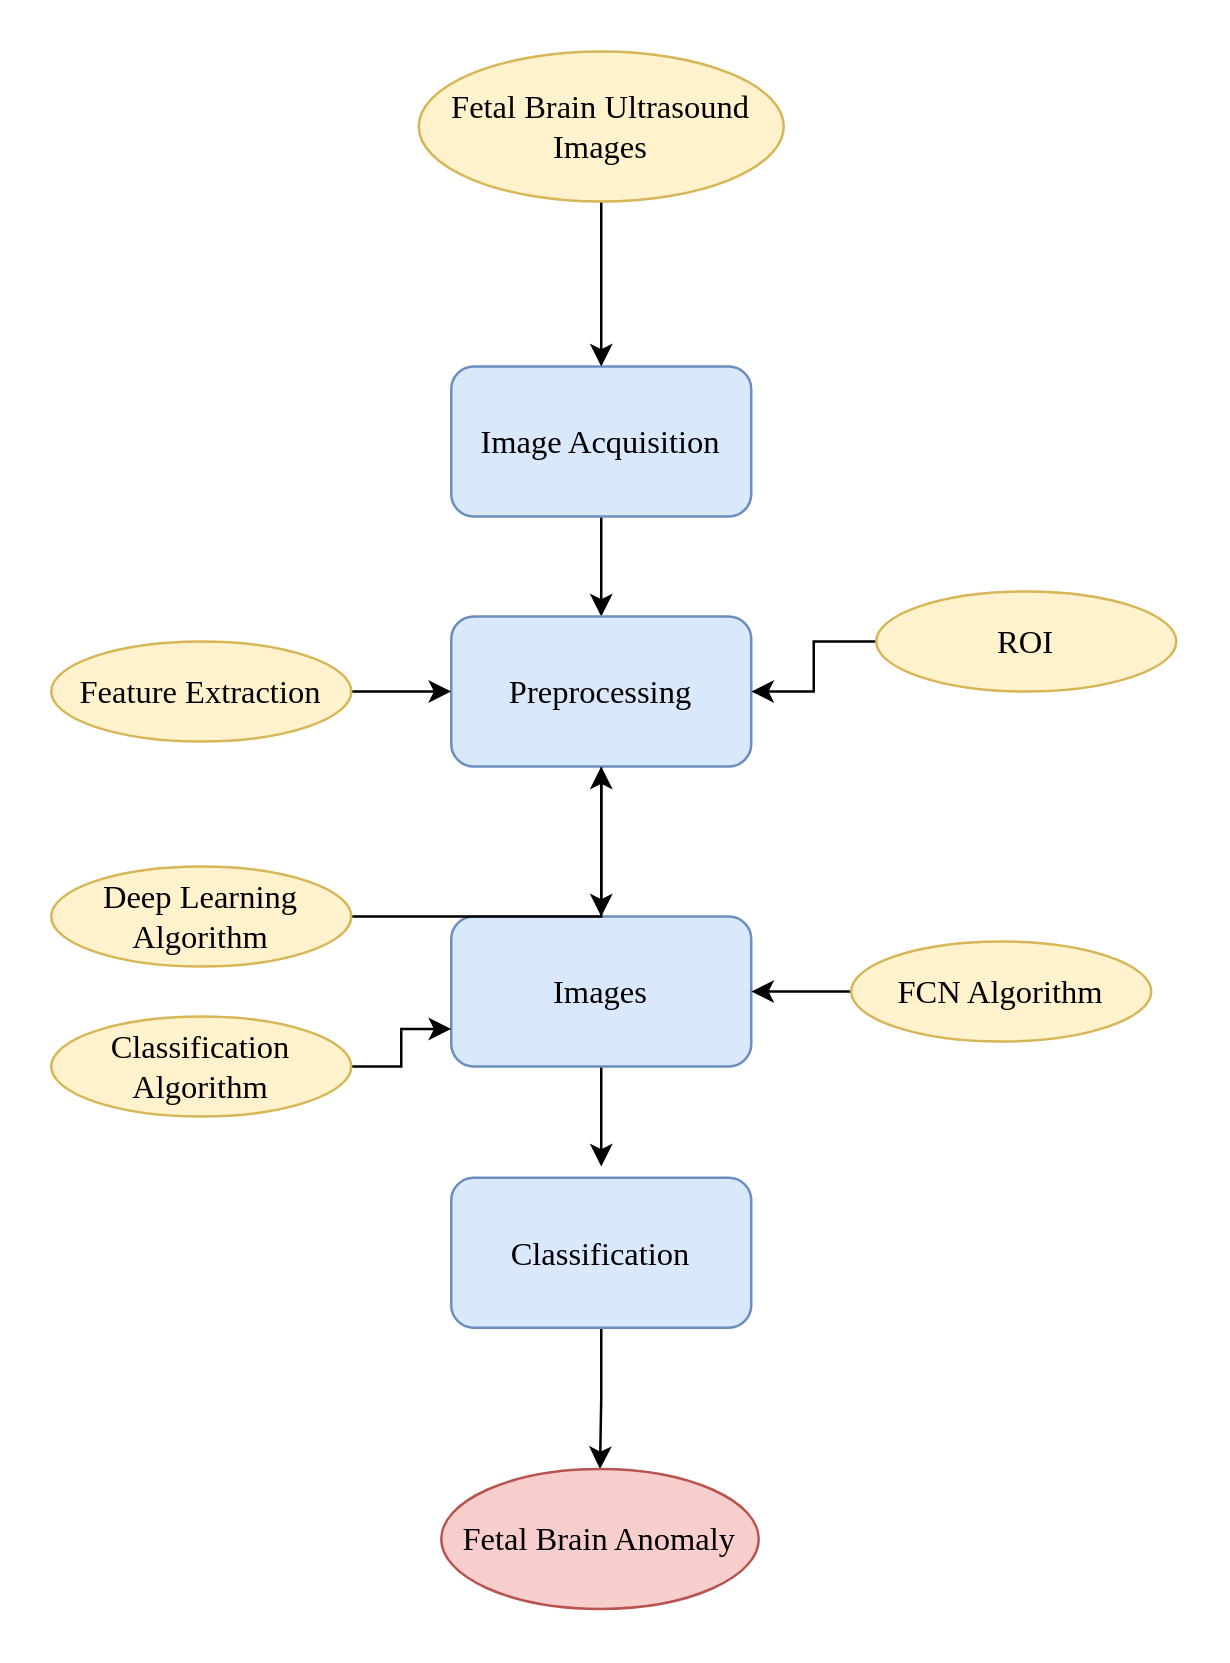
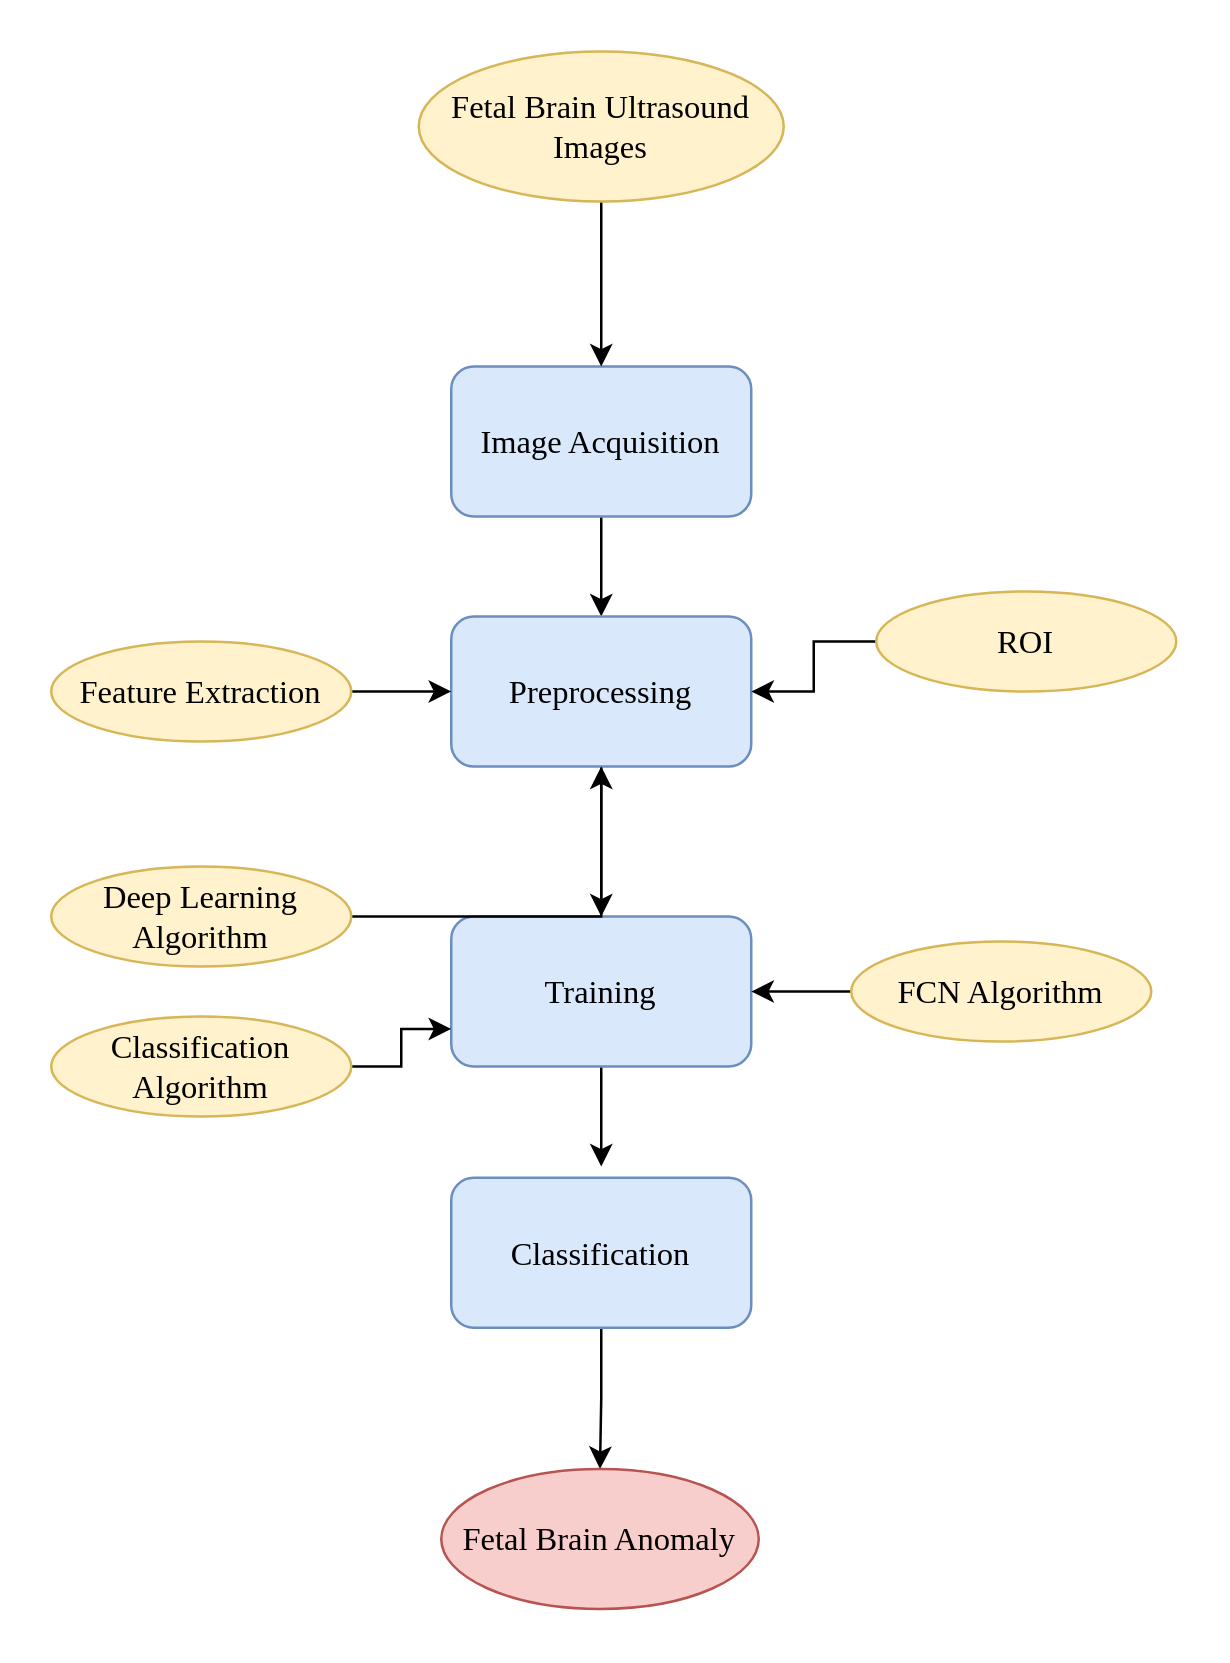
node "Images": label "Images" -> "Training"
